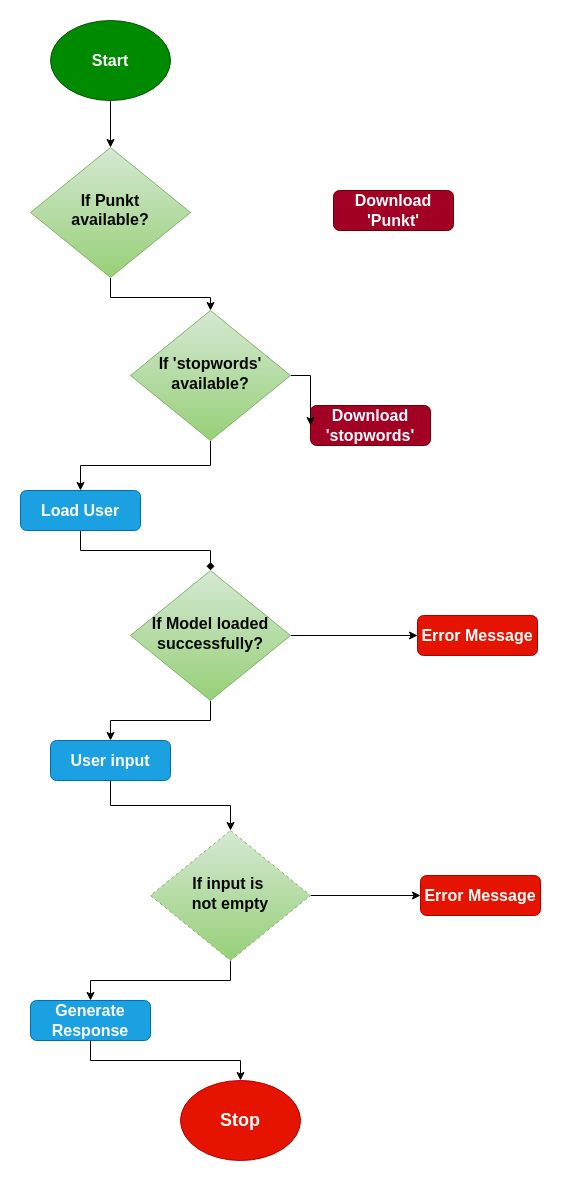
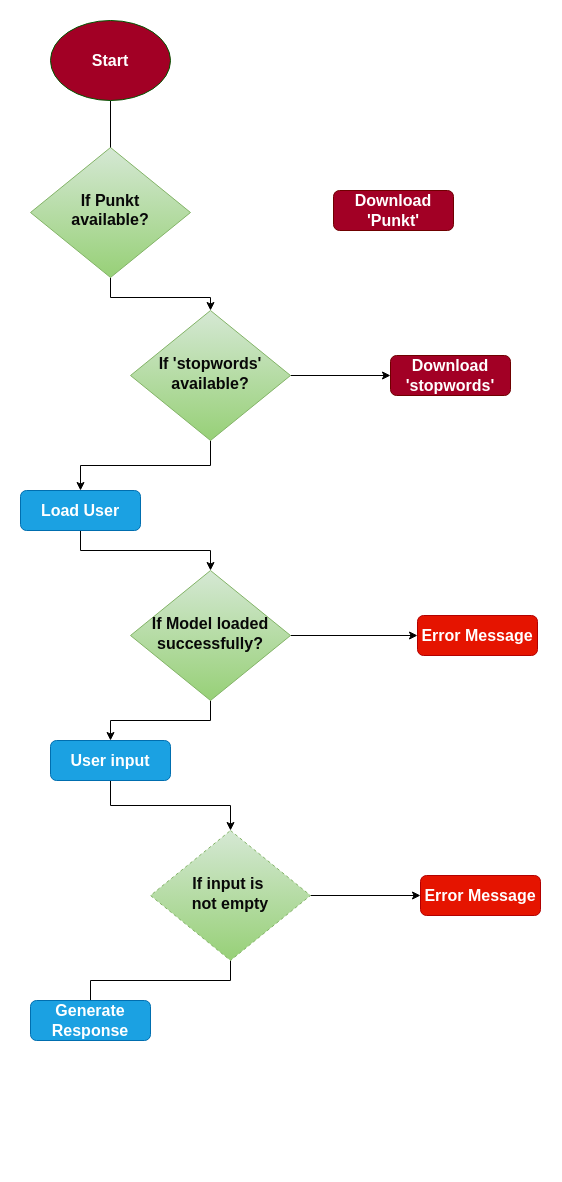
node "Start": fillcolor #008a00 -> #a20025
edge "Start" -> "If Punkt available?": arrowhead classic -> none
node "Download 'stopwords'": moved (371, 426) -> (451, 376)
edge "Load User" -> "If Model loaded successfully?": arrowhead diamond -> classic
edge "If input is not empty" -> "Generate Response": arrowhead classic -> none
edge "Generate Response" -> "Stop": removed
node "Stop": removed
